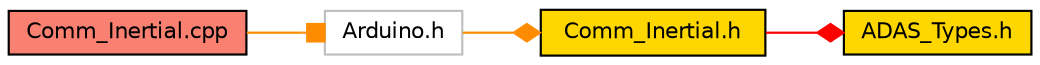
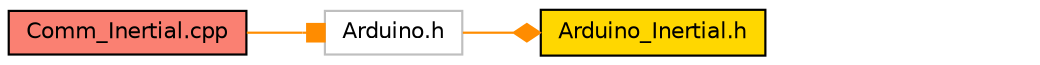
node "Comm_Inertial.h": label "Comm_Inertial.h" -> "Arduino_Inertial.h"
node "ADAS_Types.h": removed
